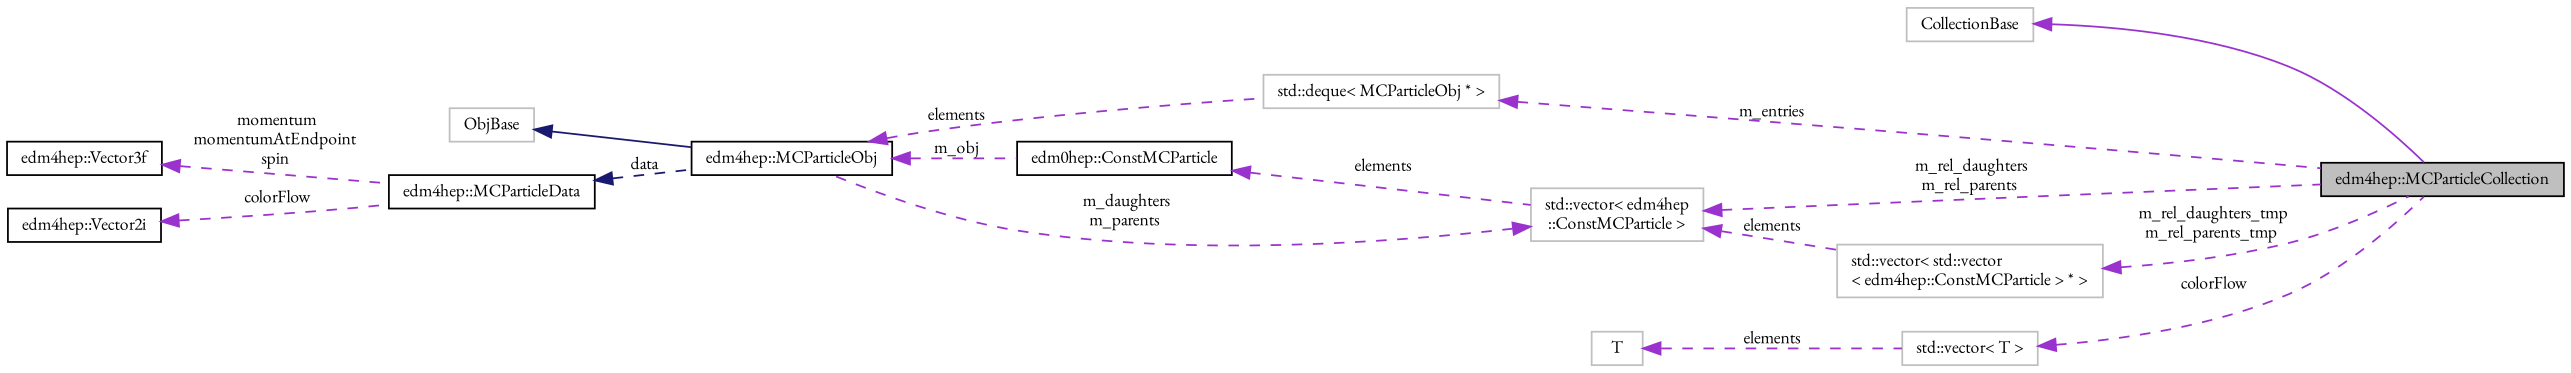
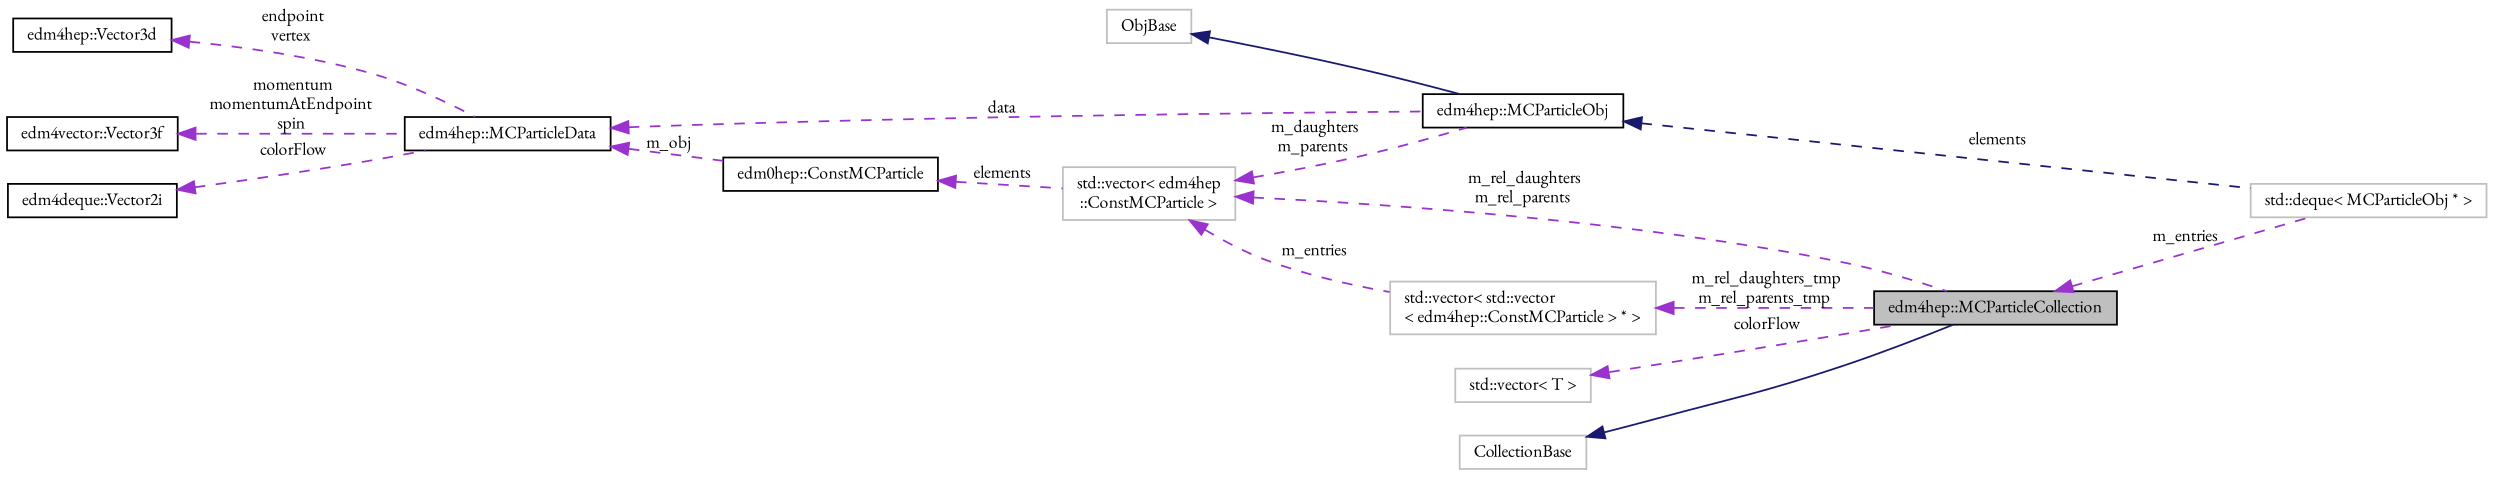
node "edm4hep::Vector3d": added
edge "edm4hep::MCParticleCollection" -> "CollectionBase": color darkorchid3 -> midnightblue
edge "std::deque< MCParticleObj * >" -> "edm4hep::MCParticleObj": color darkorchid3 -> midnightblue
edge "edm4hep::MCParticleCollection" -> "std::deque< MCParticleObj * >": reversed
node "edm4hep::Vector3f": label "edm4hep::Vector3f" -> "edm4vector::Vector3f"
edge "edm0hep::ConstMCParticle" -> "edm4hep::MCParticleObj": now "edm0hep::ConstMCParticle" -> "edm4hep::MCParticleData"
edge "edm4hep::MCParticleObj" -> "edm4hep::MCParticleData": color midnightblue -> darkorchid3
node "edm4hep::Vector2i": label "edm4hep::Vector2i" -> "edm4deque::Vector2i"
edge "std::vector< std::vector < edm4hep::ConstMCParticle > * >" -> "std::vector< edm4hep ::ConstMCParticle >": label " elements" -> " m_entries"
node "T": removed
